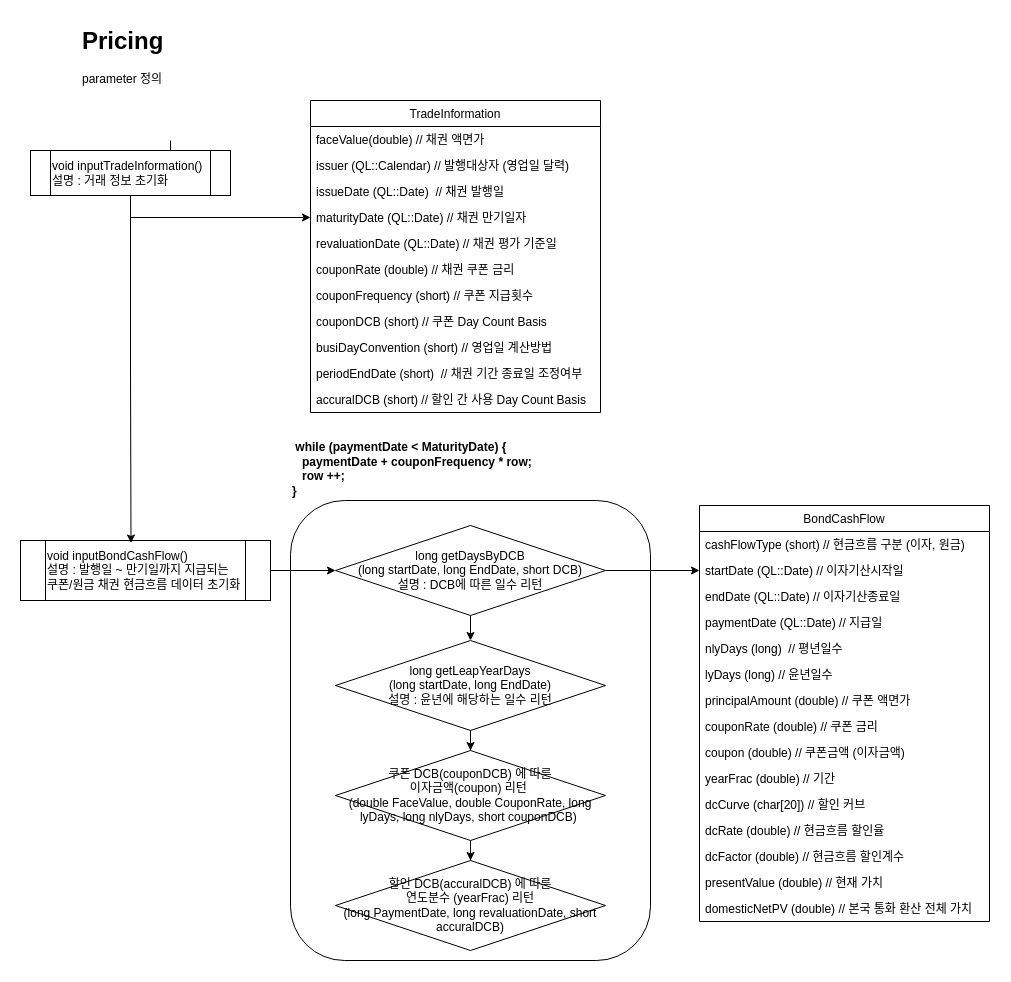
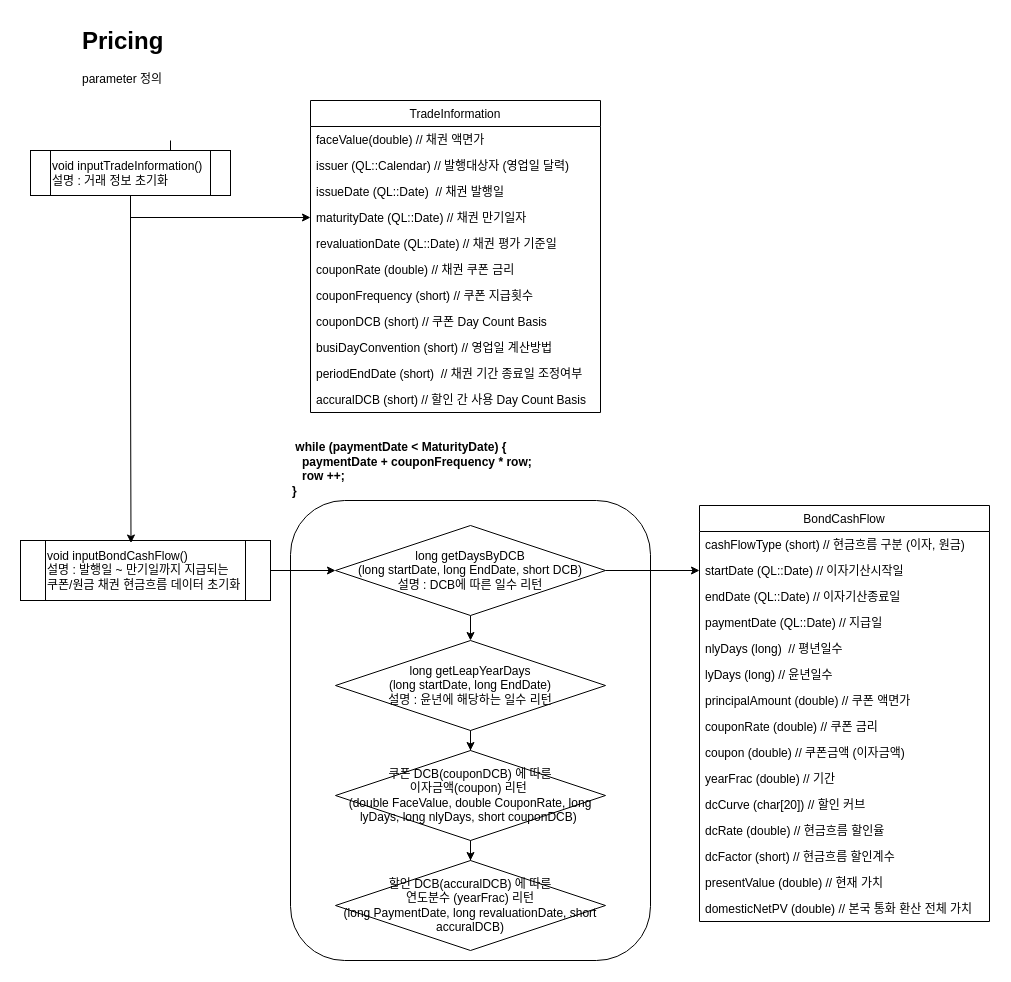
node "dcFactor (double) // 현금흐름 할인계수": label "dcFactor (double) // 현금흐름 할인계수" -> "dcFactor (short) // 현금흐름 할인계수"
